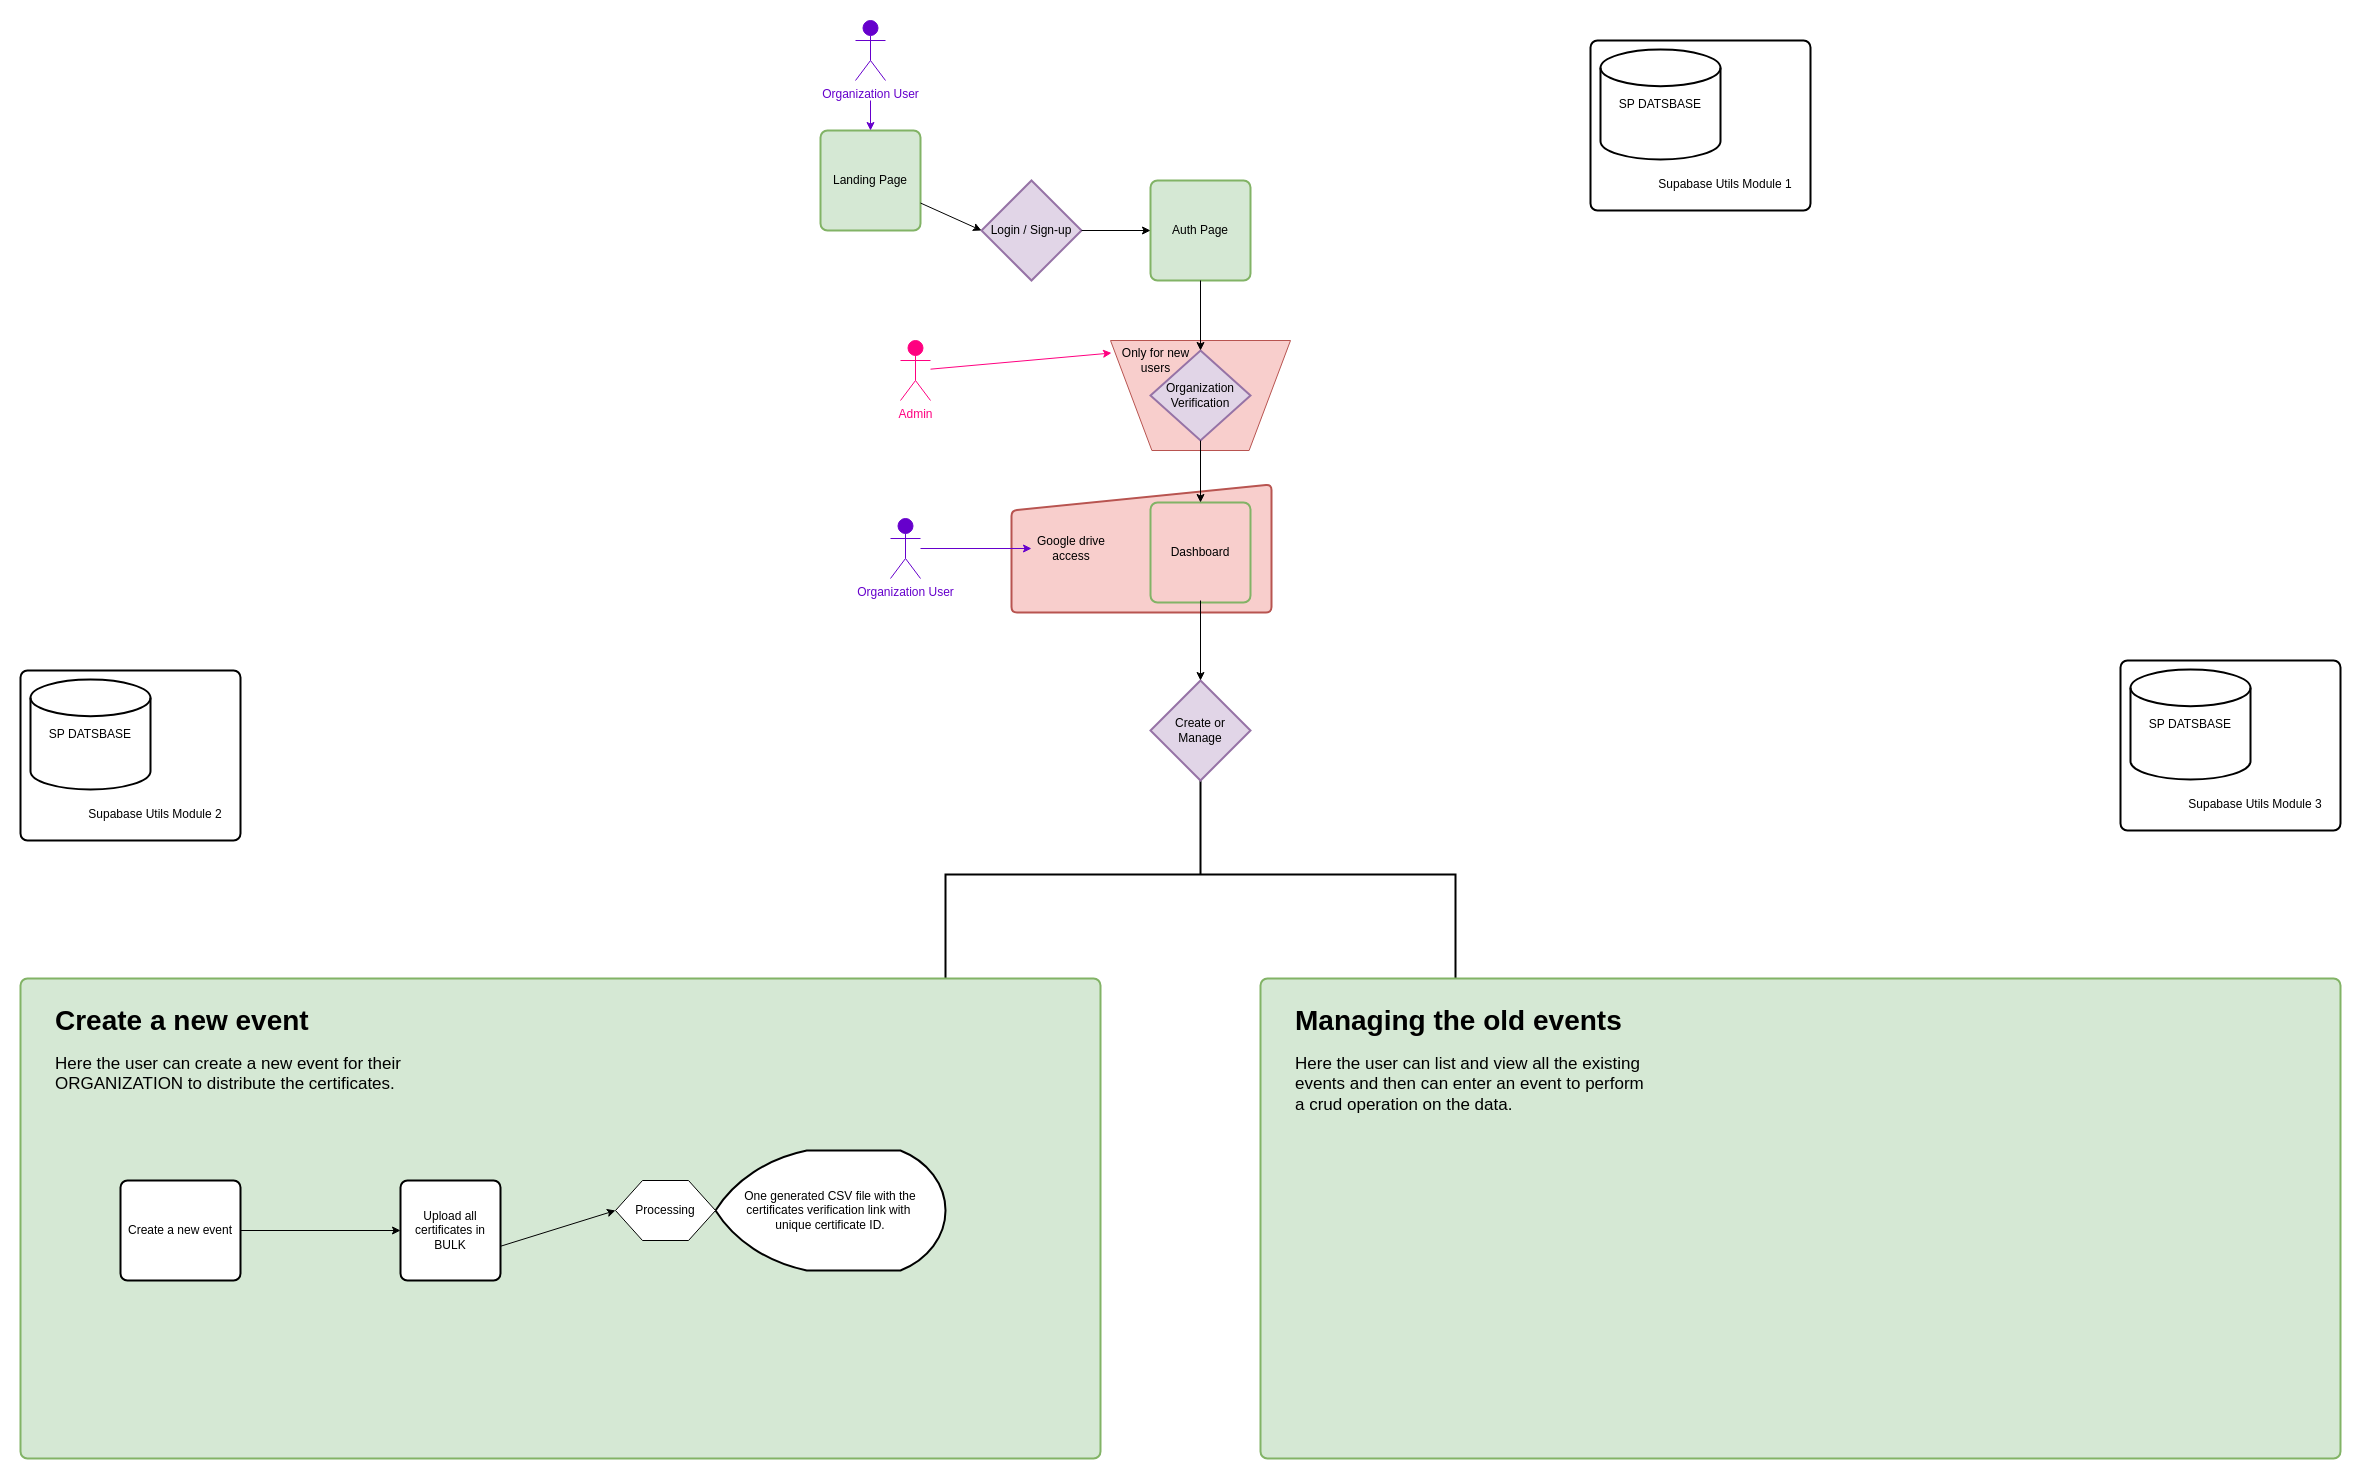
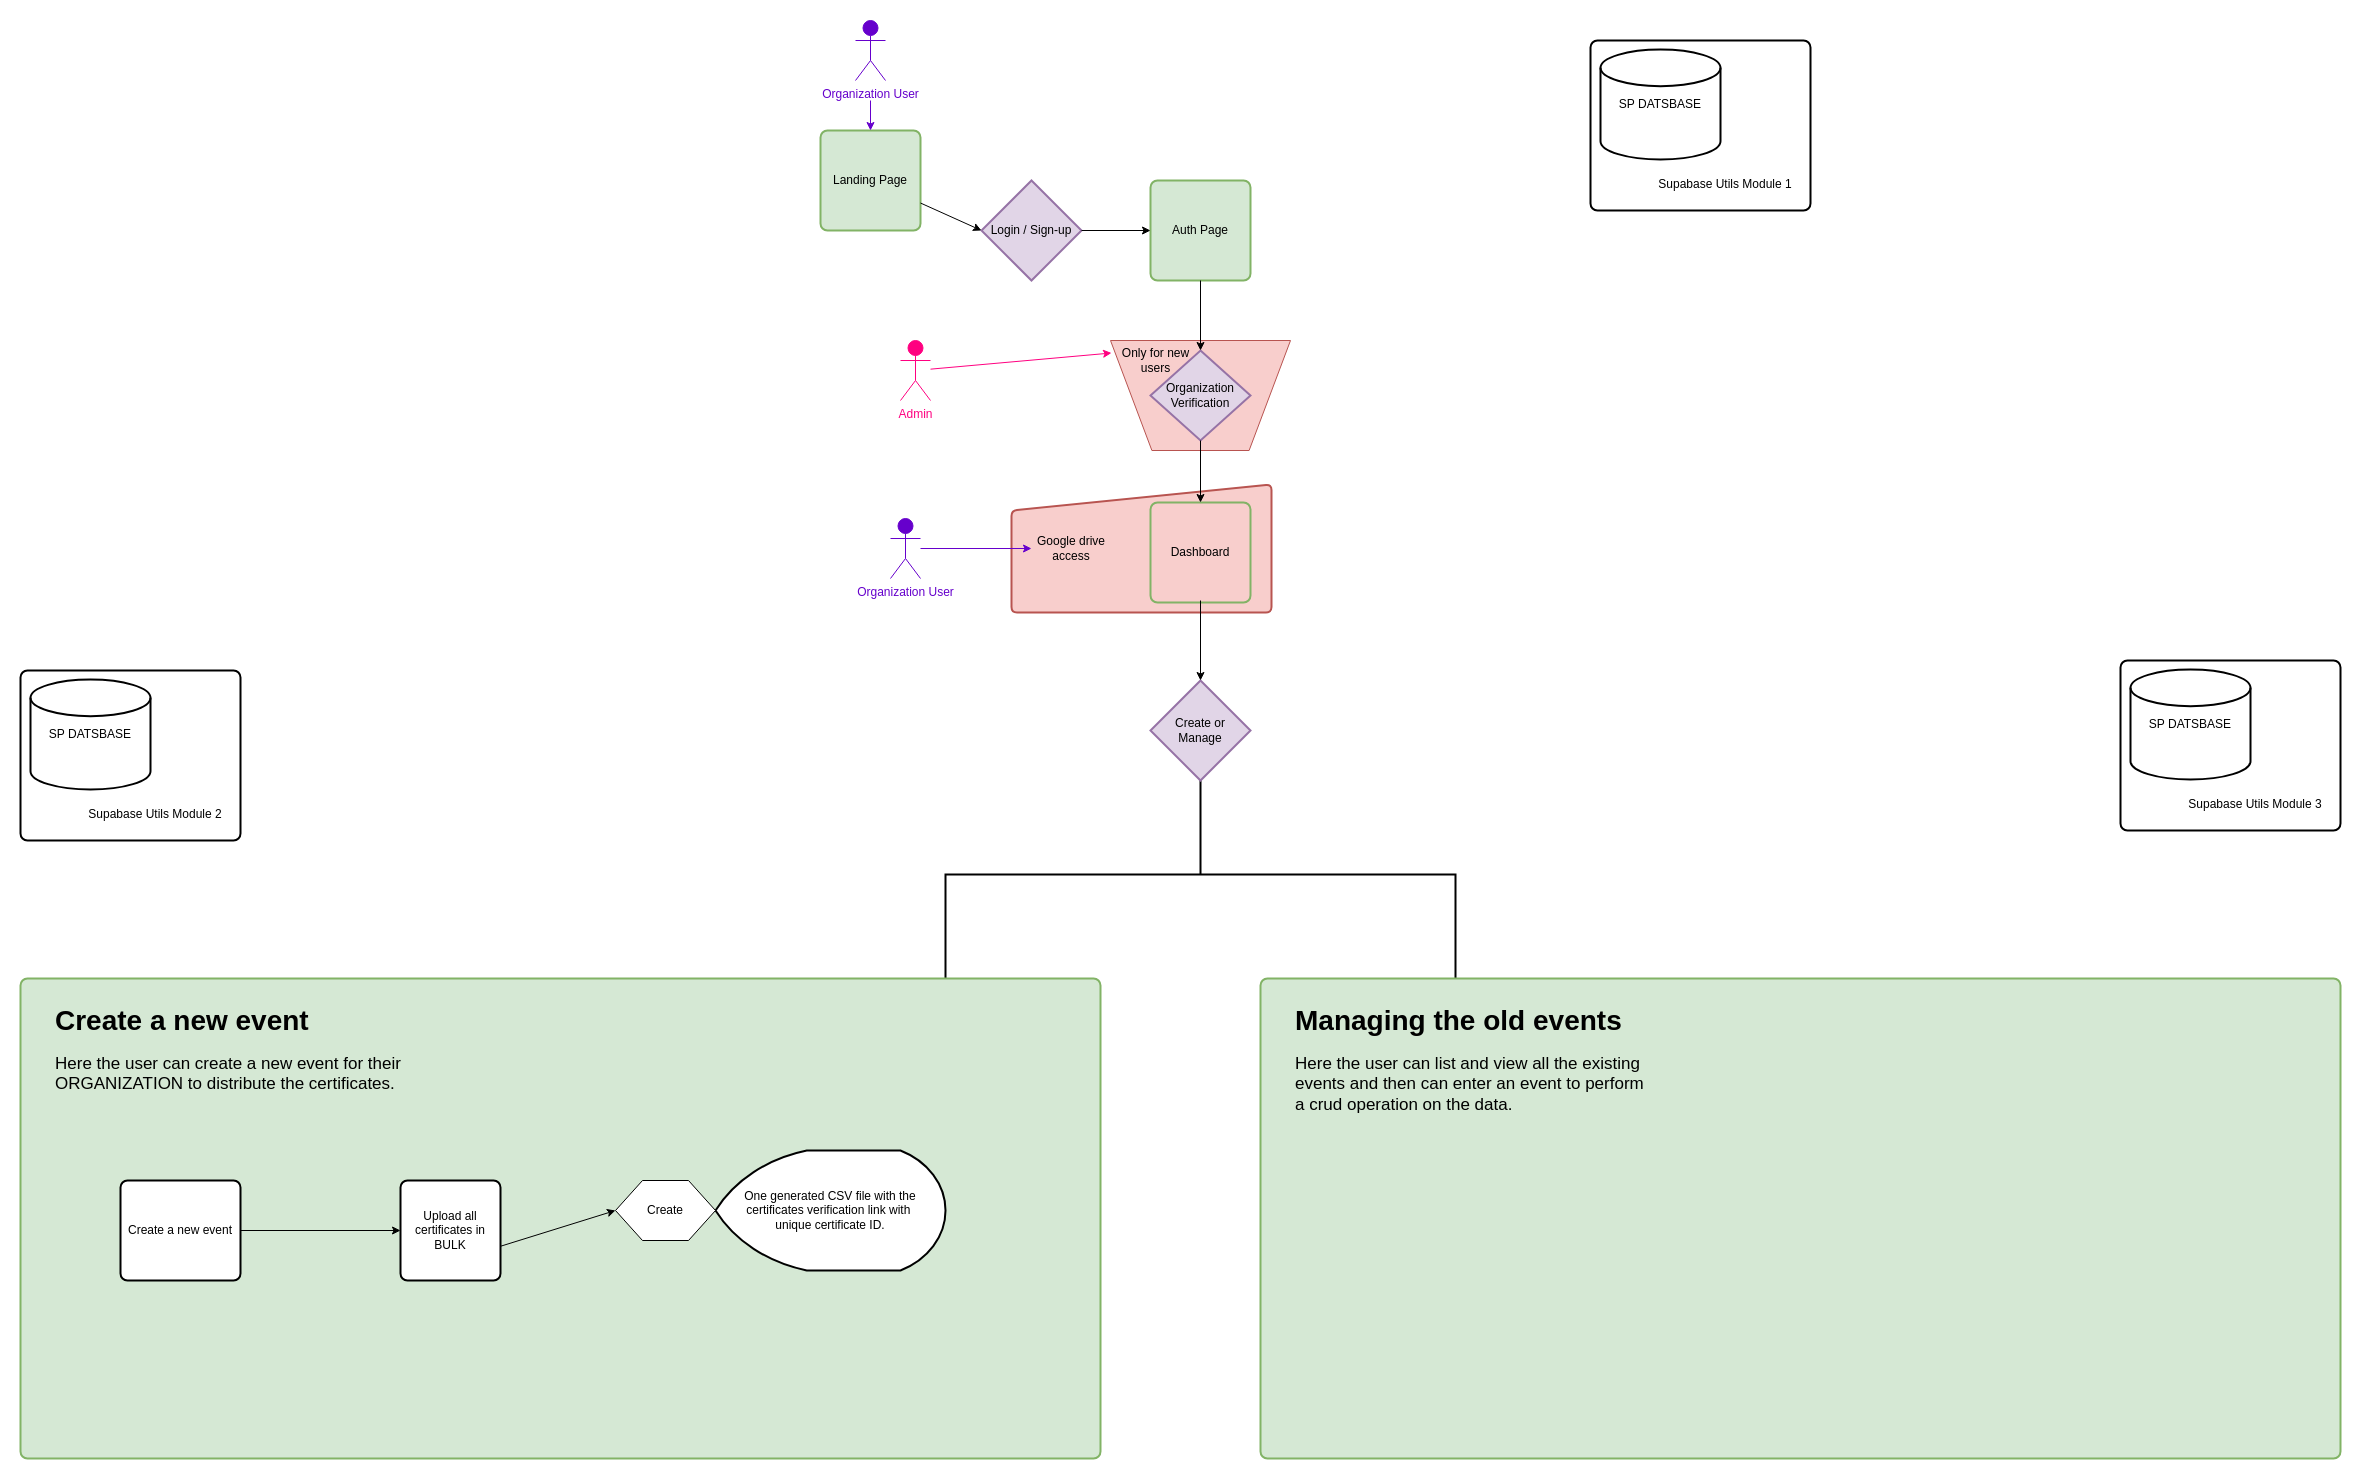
node "Processing": label "Processing" -> "Create"
